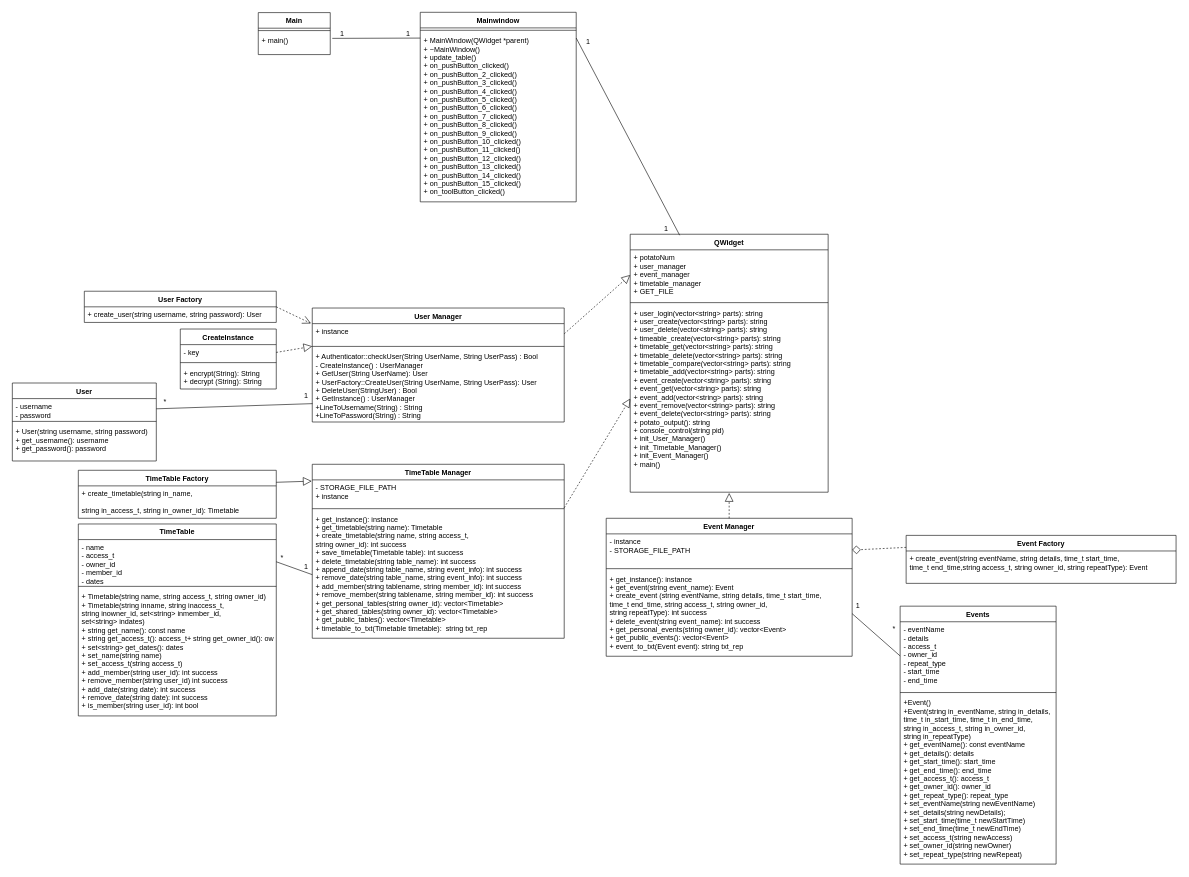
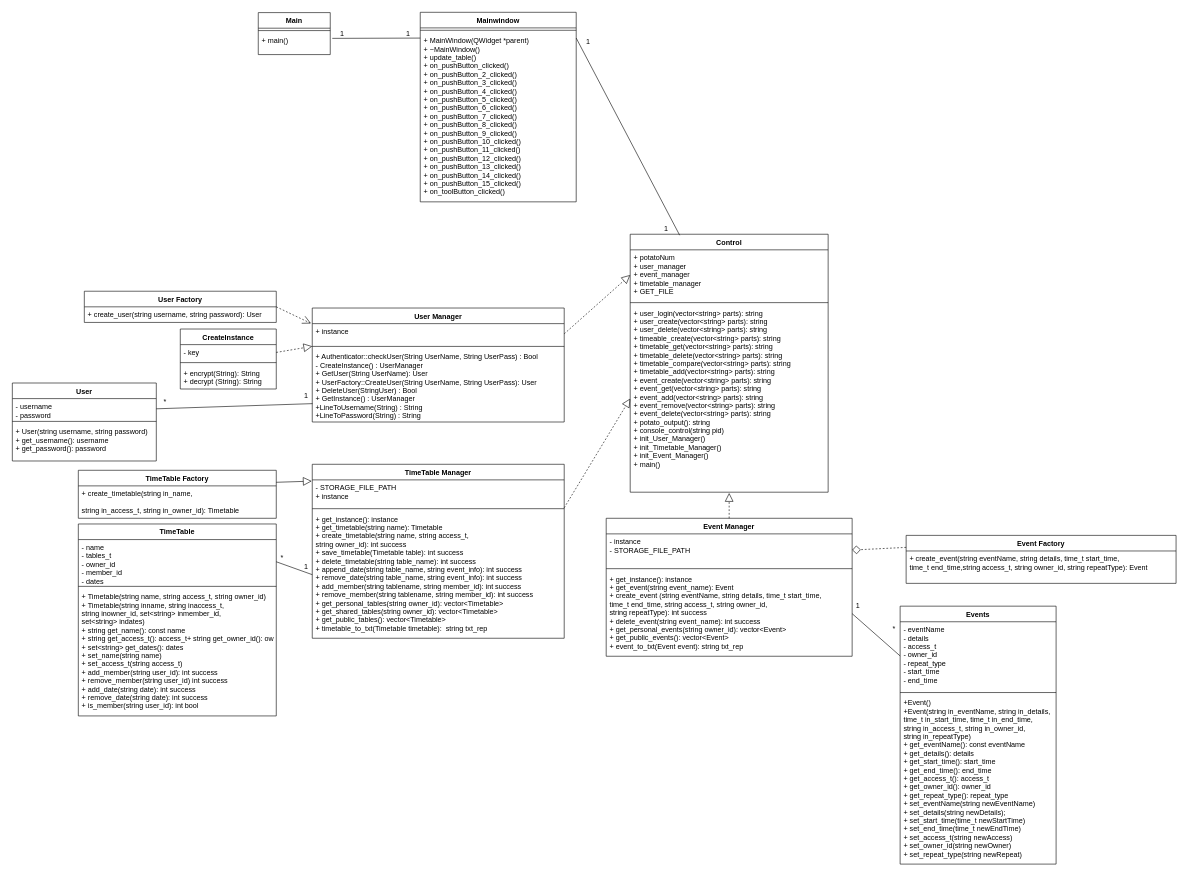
node "QWidget": label "QWidget" -> "Control"
node "- name - access_t - owner_id - member_id - dates": label "- name - access_t - owner_id - member_id - dates" -> "- name - tables_t - owner_id - member_id - dates"
